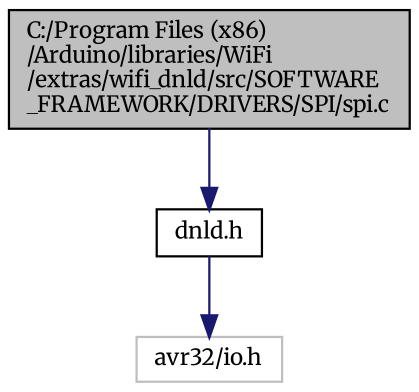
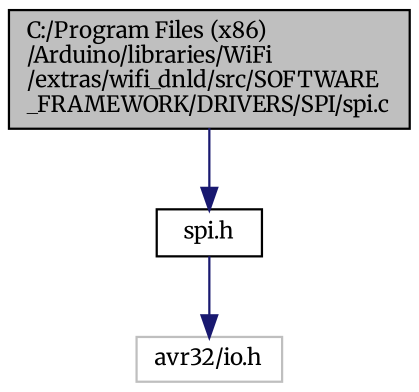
node "dnld.h": label "dnld.h" -> "spi.h"
